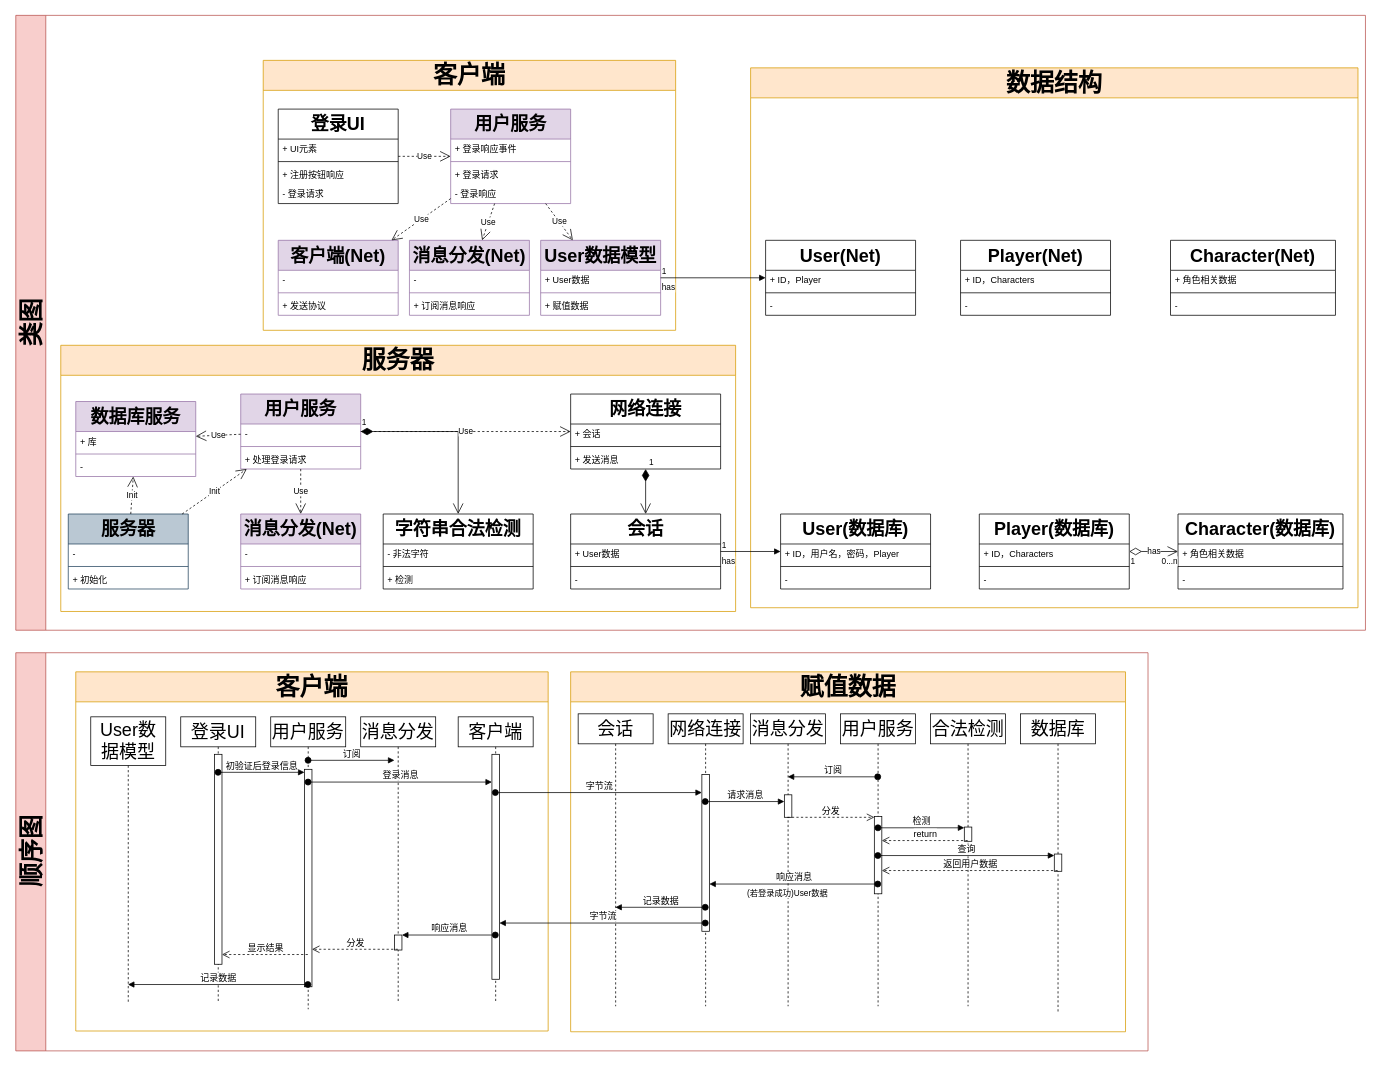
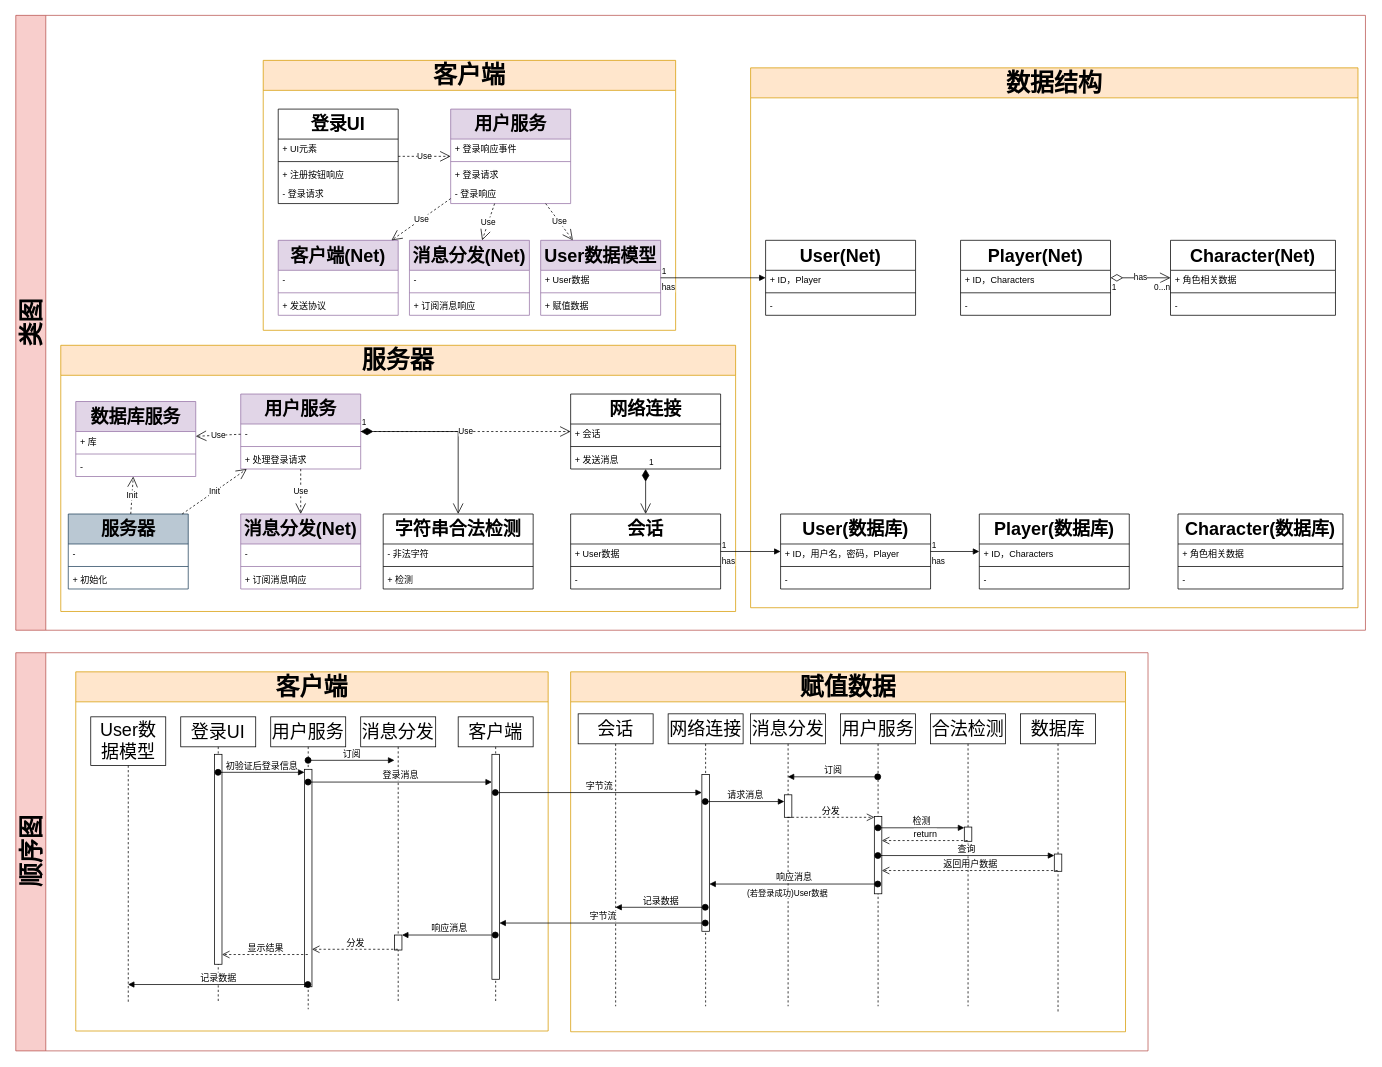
edge "Player(Net)" -- "Character(Net)": added, labels "1", "has", "0...n"
edge "User(数据库)" -> "Player(数据库)": added, labels "1", "has"
edge "Player(数据库)" -- "Character(数据库)": removed, labels "1", "has", "0...n"
